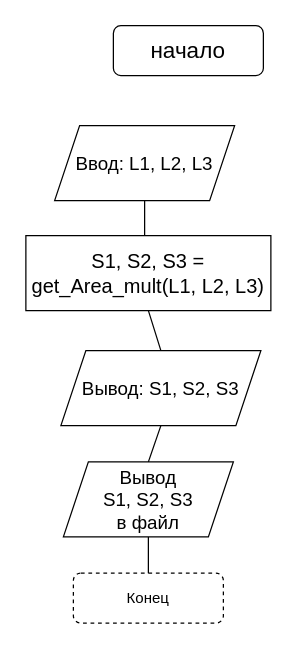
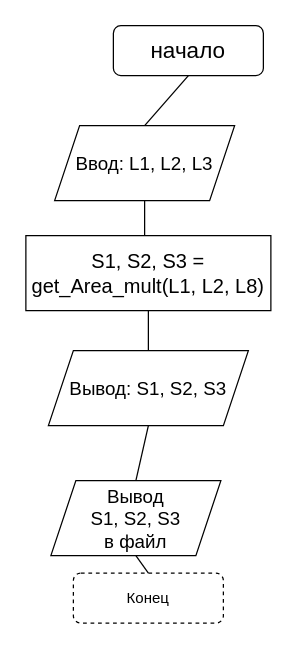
edge "начало" -- "Ввод: L1, L2, L3": added
node "S1, S2, S3 = get_Area_mult(L1, L2, L3)": label "S1, S2, S3 = get_Area_mult(L1, L2, L3)" -> "S1, S2, S3 = get_Area_mult(L1, L2, L8)"
node "Вывод: S1, S2, S3": moved (161, 388) -> (148, 388)
node "ВыводS1, S2, S3в файл": moved (148, 499) -> (136, 518)
